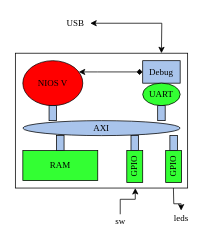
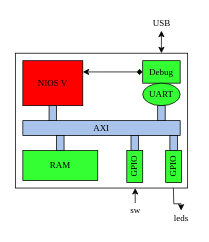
node "USB": moved (75, 23) -> (162, 23)
node "Debug": fillcolor #a9c4eb -> #33ff33
node "NIOS V": shape ellipse -> rectangle
node "AXI": shape ellipse -> rectangle
node "sw": moved (120, 222) -> (135, 210)
